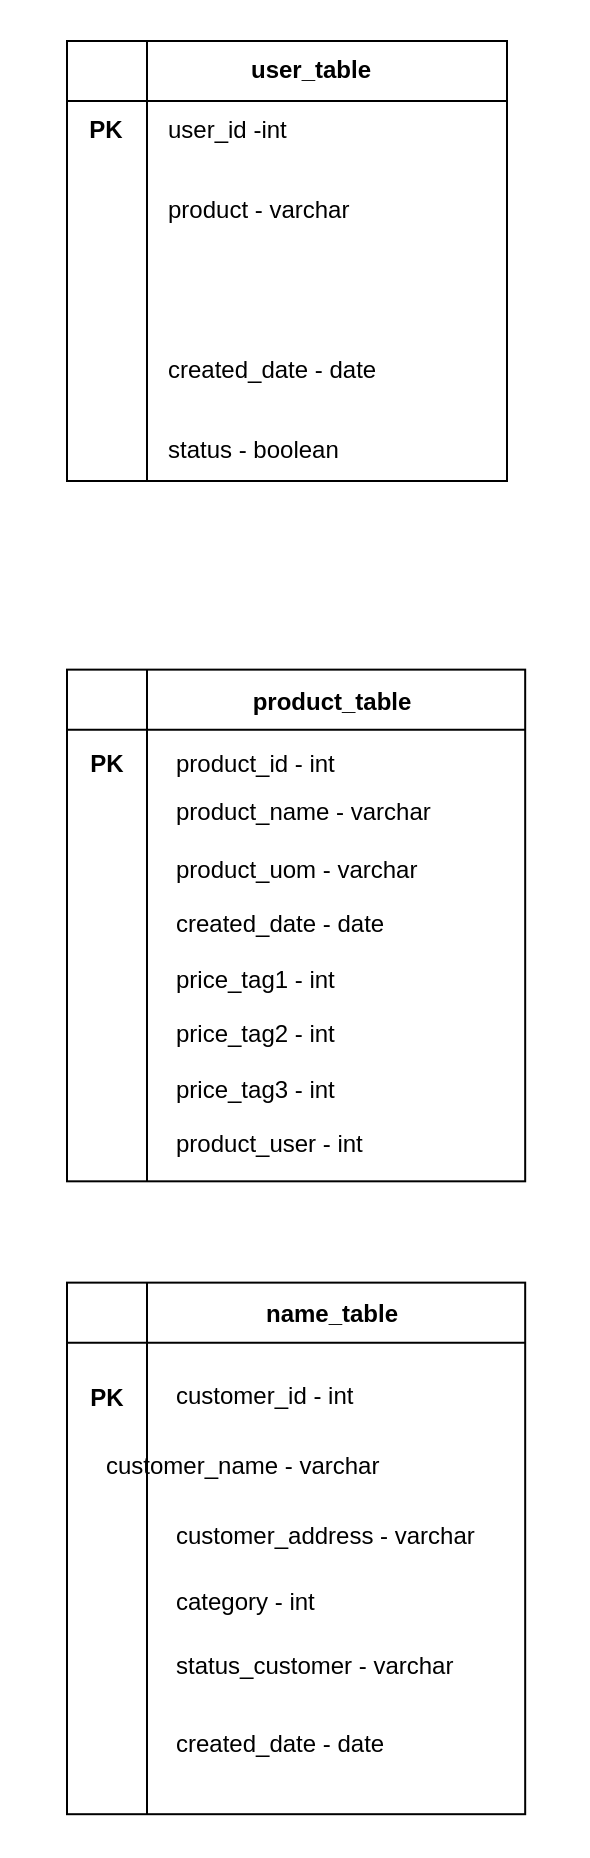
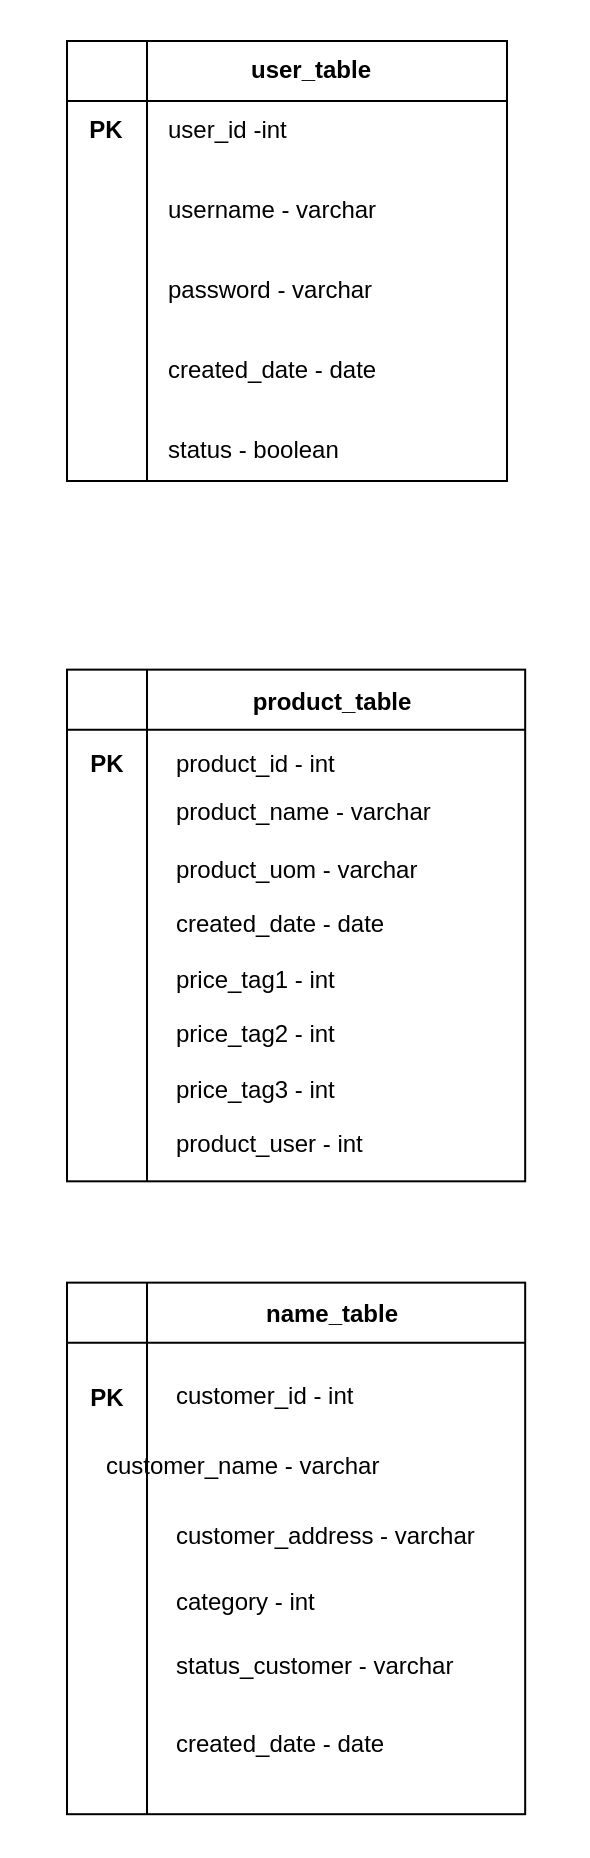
node "product - varchar": label "product - varchar" -> "username - varchar"
node "password - varchar": added
